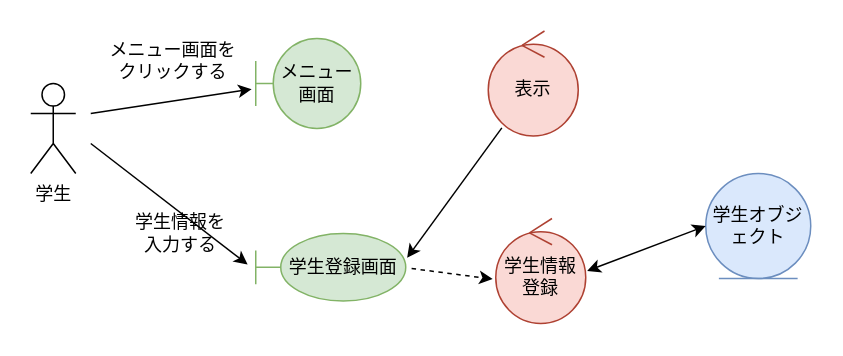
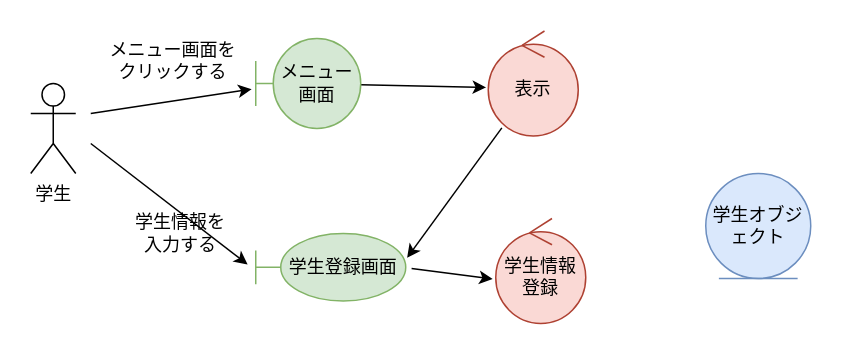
edge "メニュー画面" -> "表示": added
edge "学生オブジェクト" -- "学生情報登録": removed
edge "学生登録画面" -> "学生情報登録": style dashed -> solid
